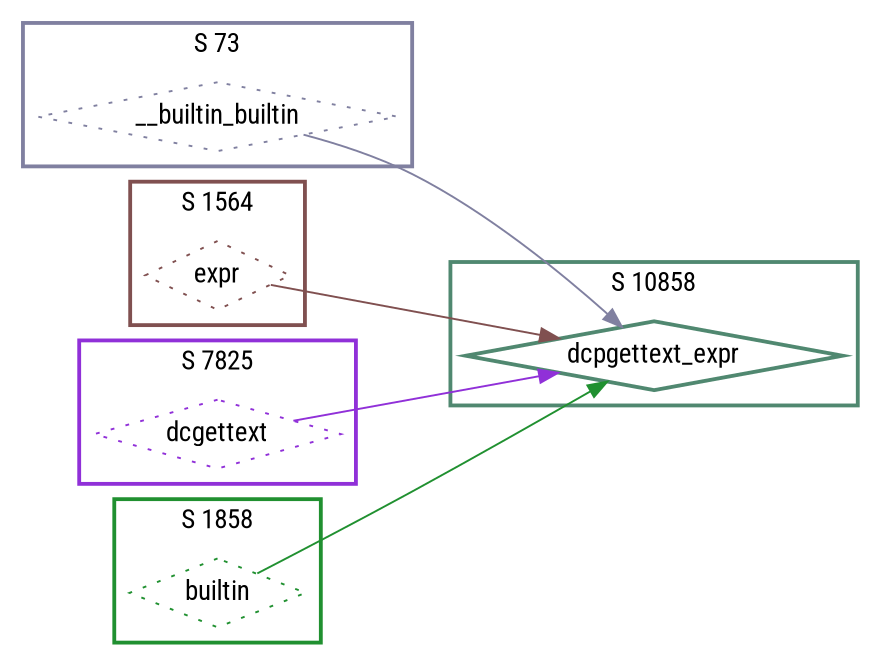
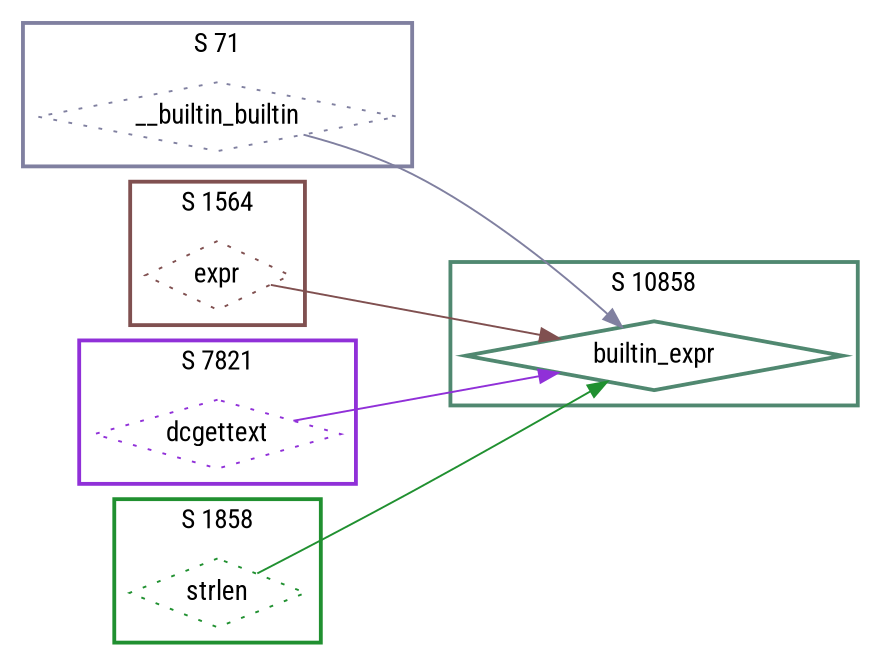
cluster "S 73": label "S 73" -> "S 71"
node "dcpgettext_expr": label "dcpgettext_expr" -> "builtin_expr"
cluster "S 7825": label "S 7825" -> "S 7821"
node "builtin": label "builtin" -> "strlen"
